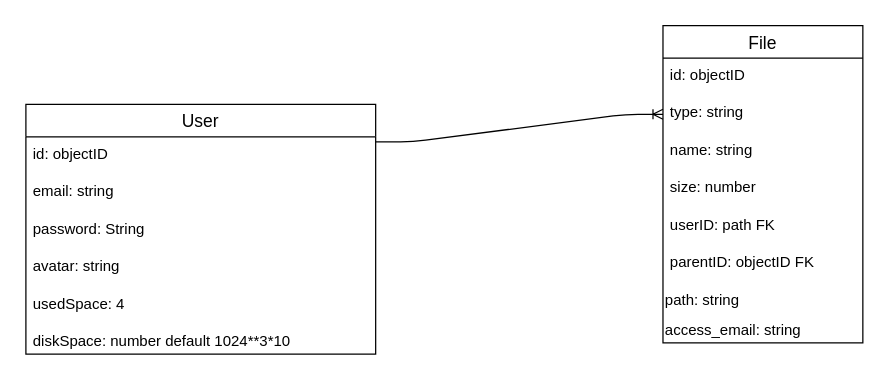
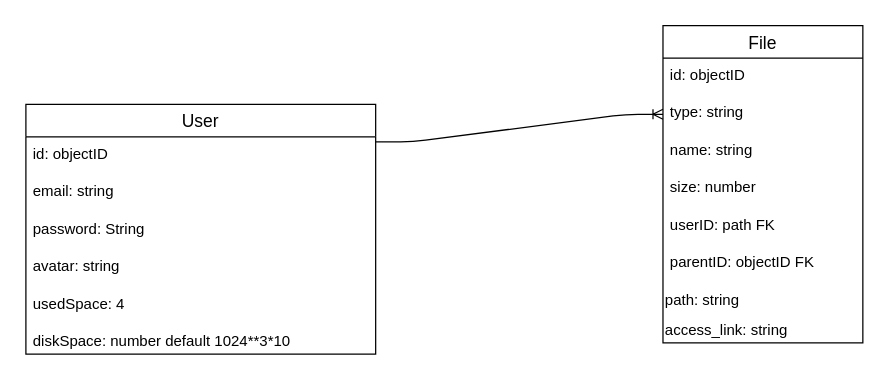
node "access_email: string": label "access_email: string" -> "access_link: string"
